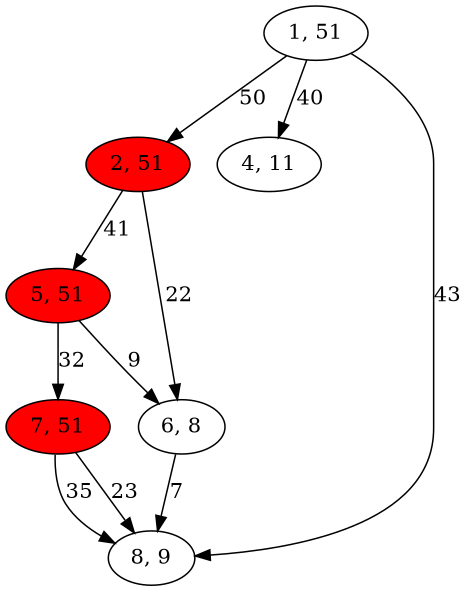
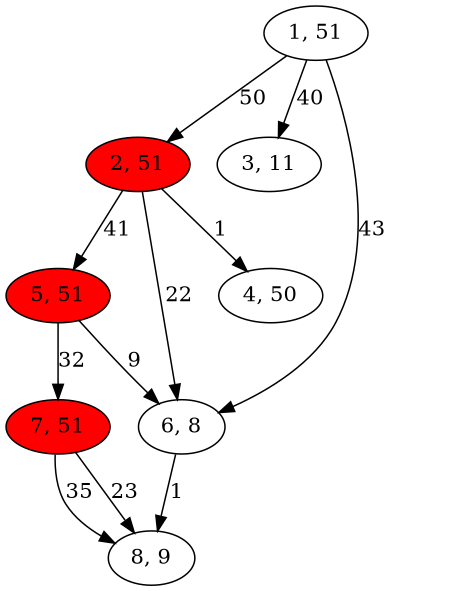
node "4, 11": label "4, 11" -> "3, 11"
node "4, 50": added
edge "1, 51" -> "8, 9": now "1, 51" -> "6, 8"
edge "6, 8" -> "8, 9": label "7" -> "1"
